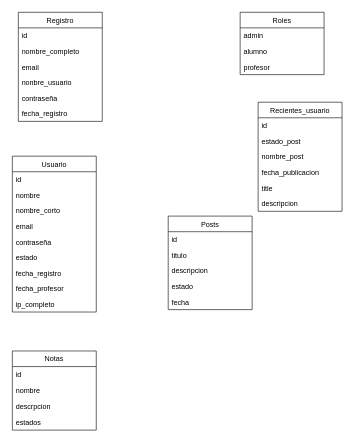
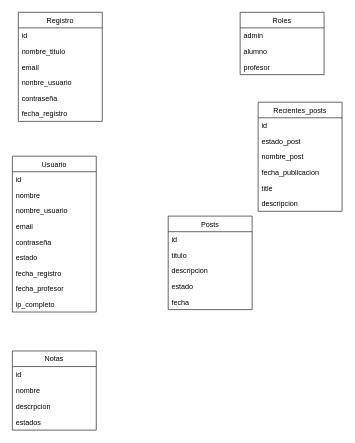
node "nombre_completo": label "nombre_completo" -> "nombre_titulo"
node "Recientes_usuario": label "Recientes_usuario" -> "Recientes_posts"
node "nombre_corto": label "nombre_corto" -> "nombre_usuario"
